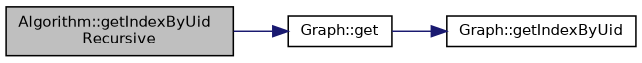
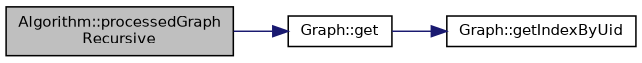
node "Algorithm::getIndexByUid Recursive": label "Algorithm::getIndexByUid Recursive" -> "Algorithm::processedGraph Recursive"
